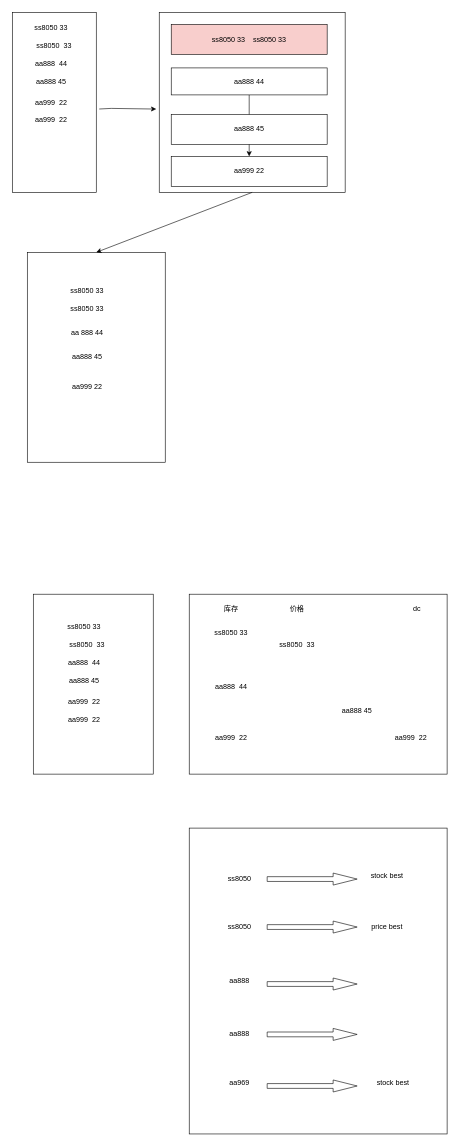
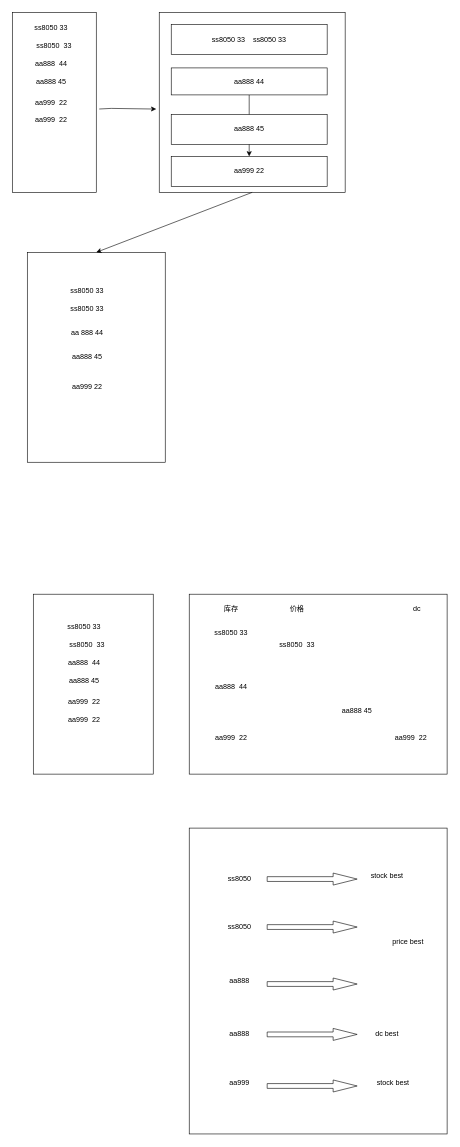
node "ss8050 33 ss8050 33": fillcolor #f8cecc -> #ffffff
node "price best": moved (387, 927) -> (408, 942)
node "dc best": added
node "aa969": label "aa969" -> "aa999"
